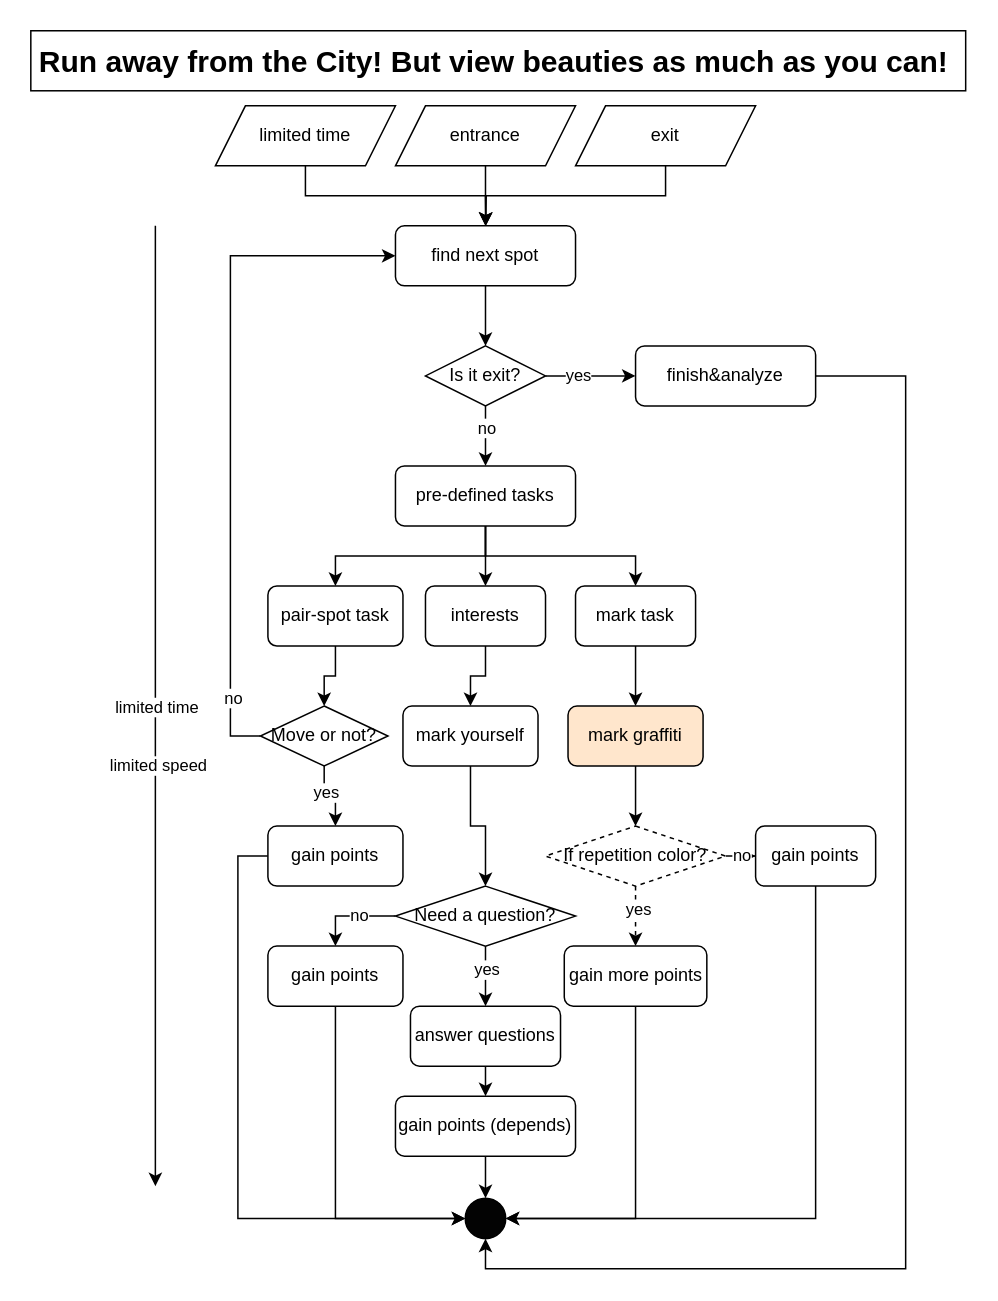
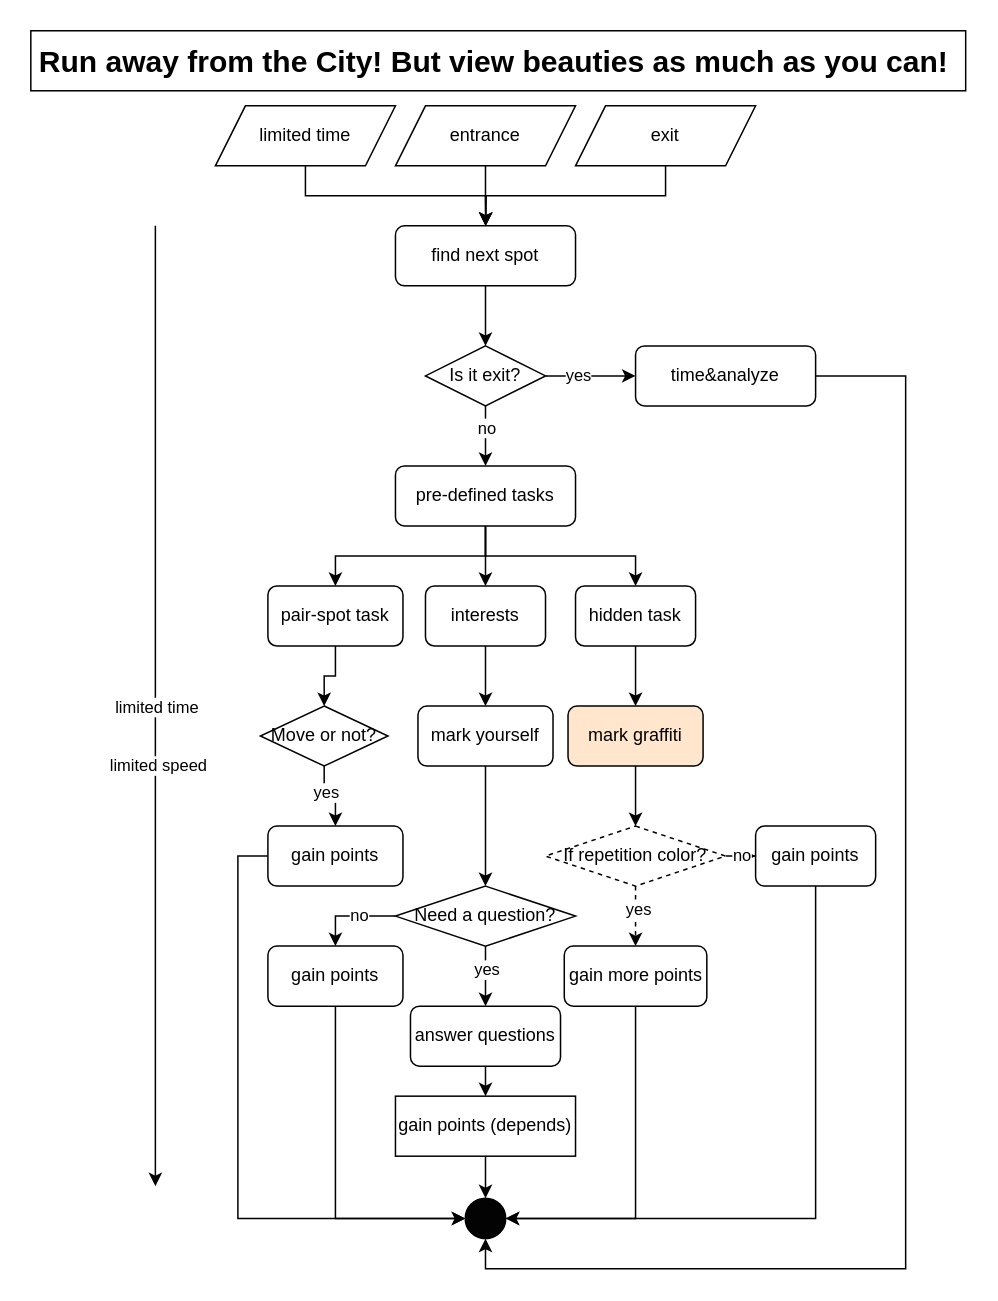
node "finish&analyze": label "finish&analyze" -> "time&analyze"
edge "Move or not?" -> "find next spot": removed, label "no"
node "mark task": label "mark task" -> "hidden task"
node "mark yourself": moved (470, 736) -> (485, 736)
node "gain points (depends)": shape rounded rectangle -> rectangle
